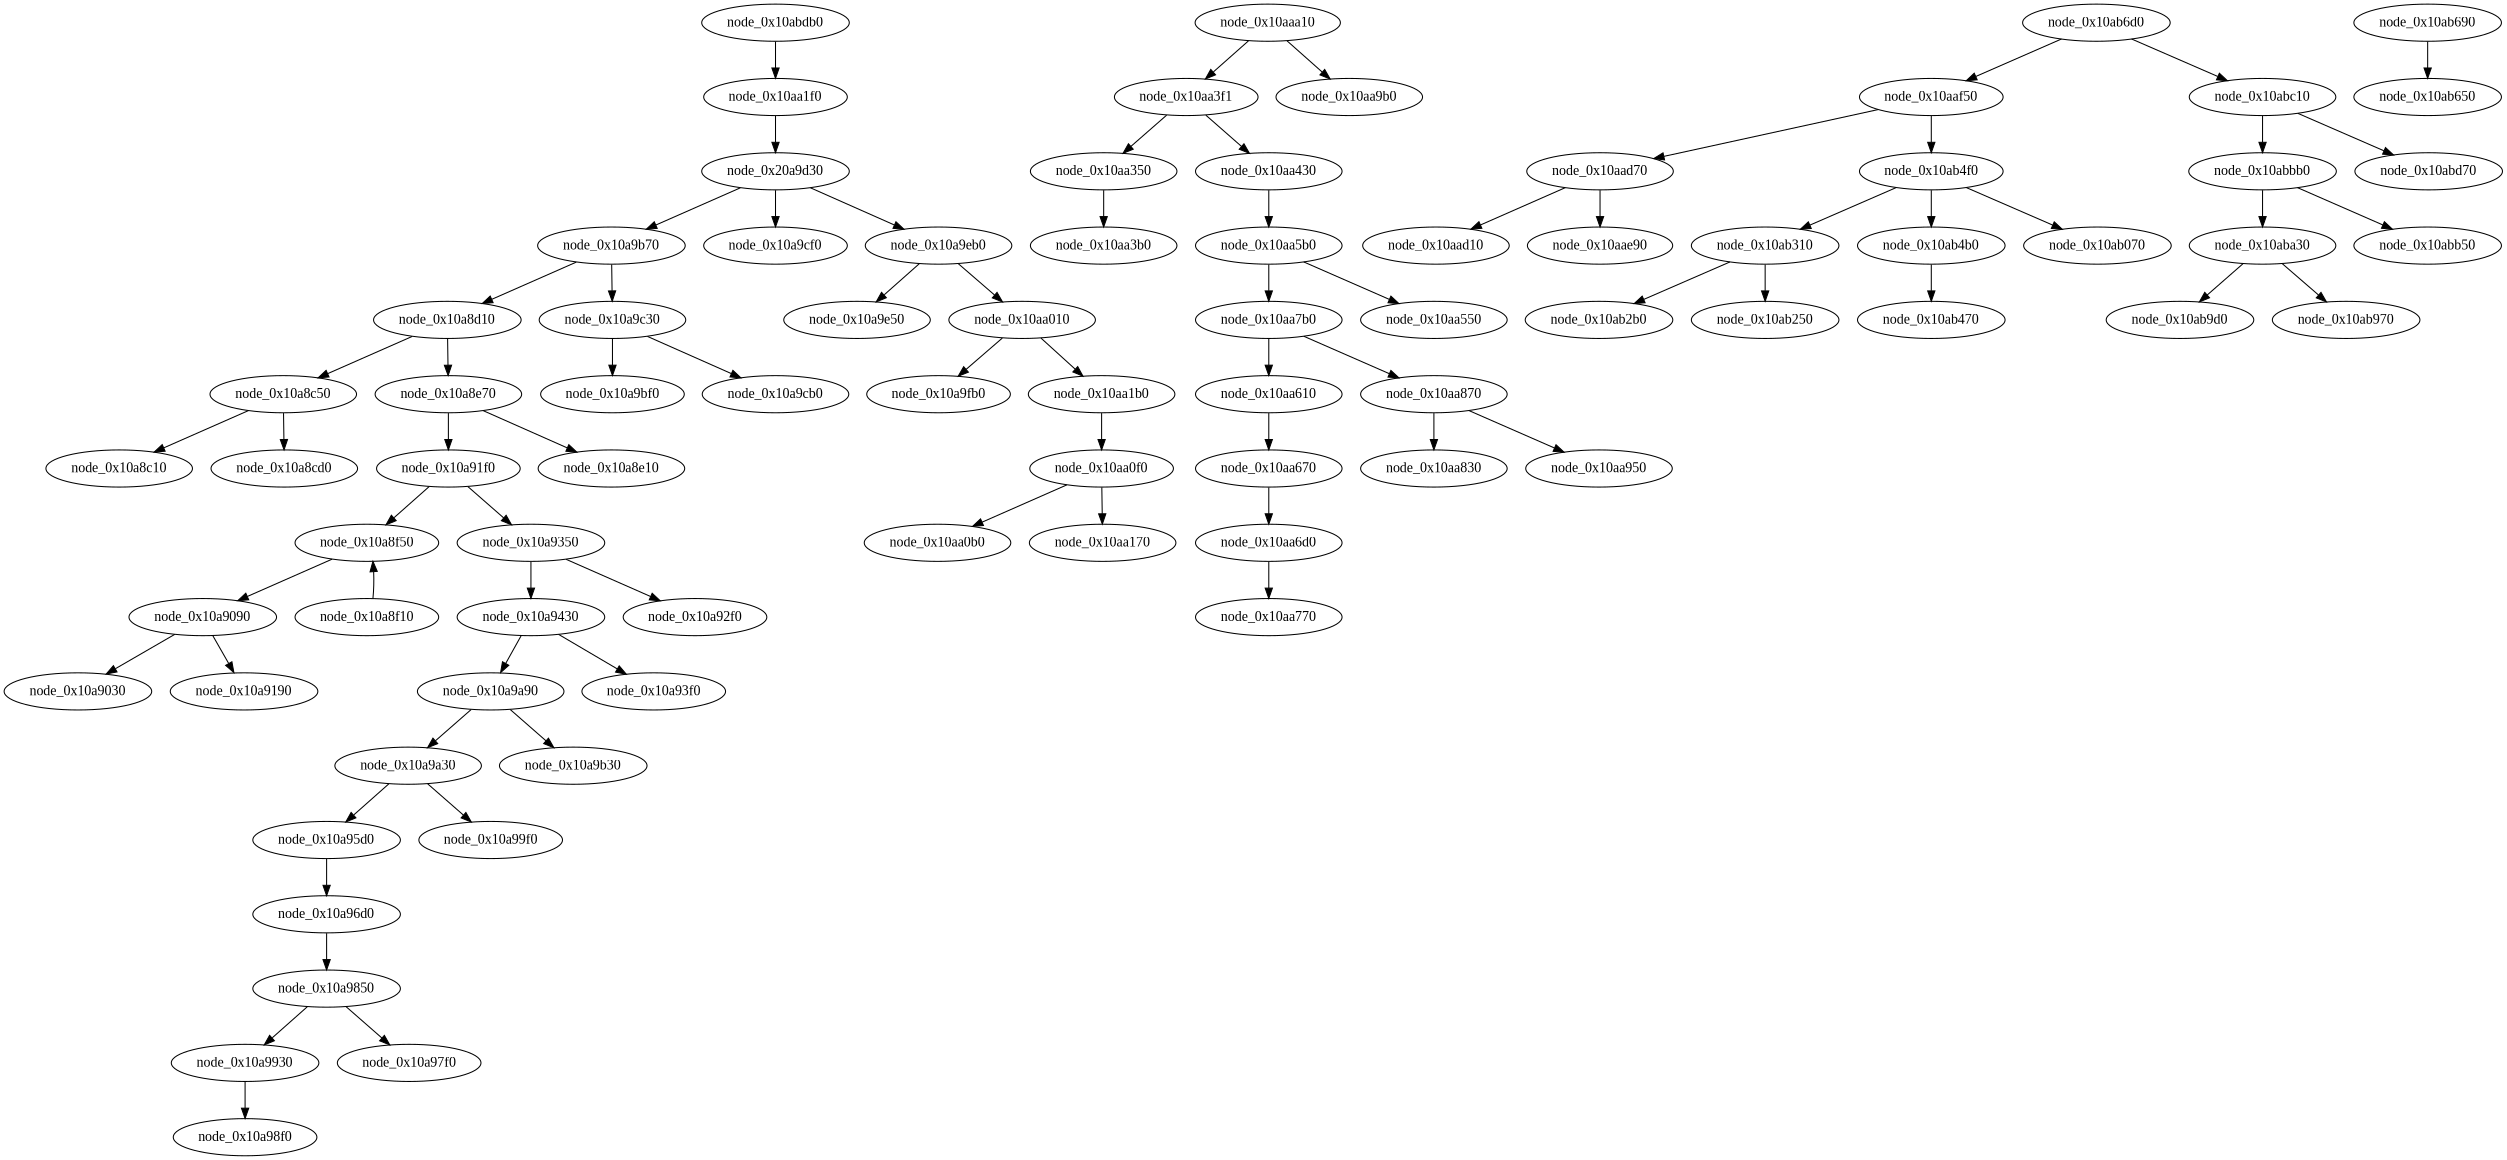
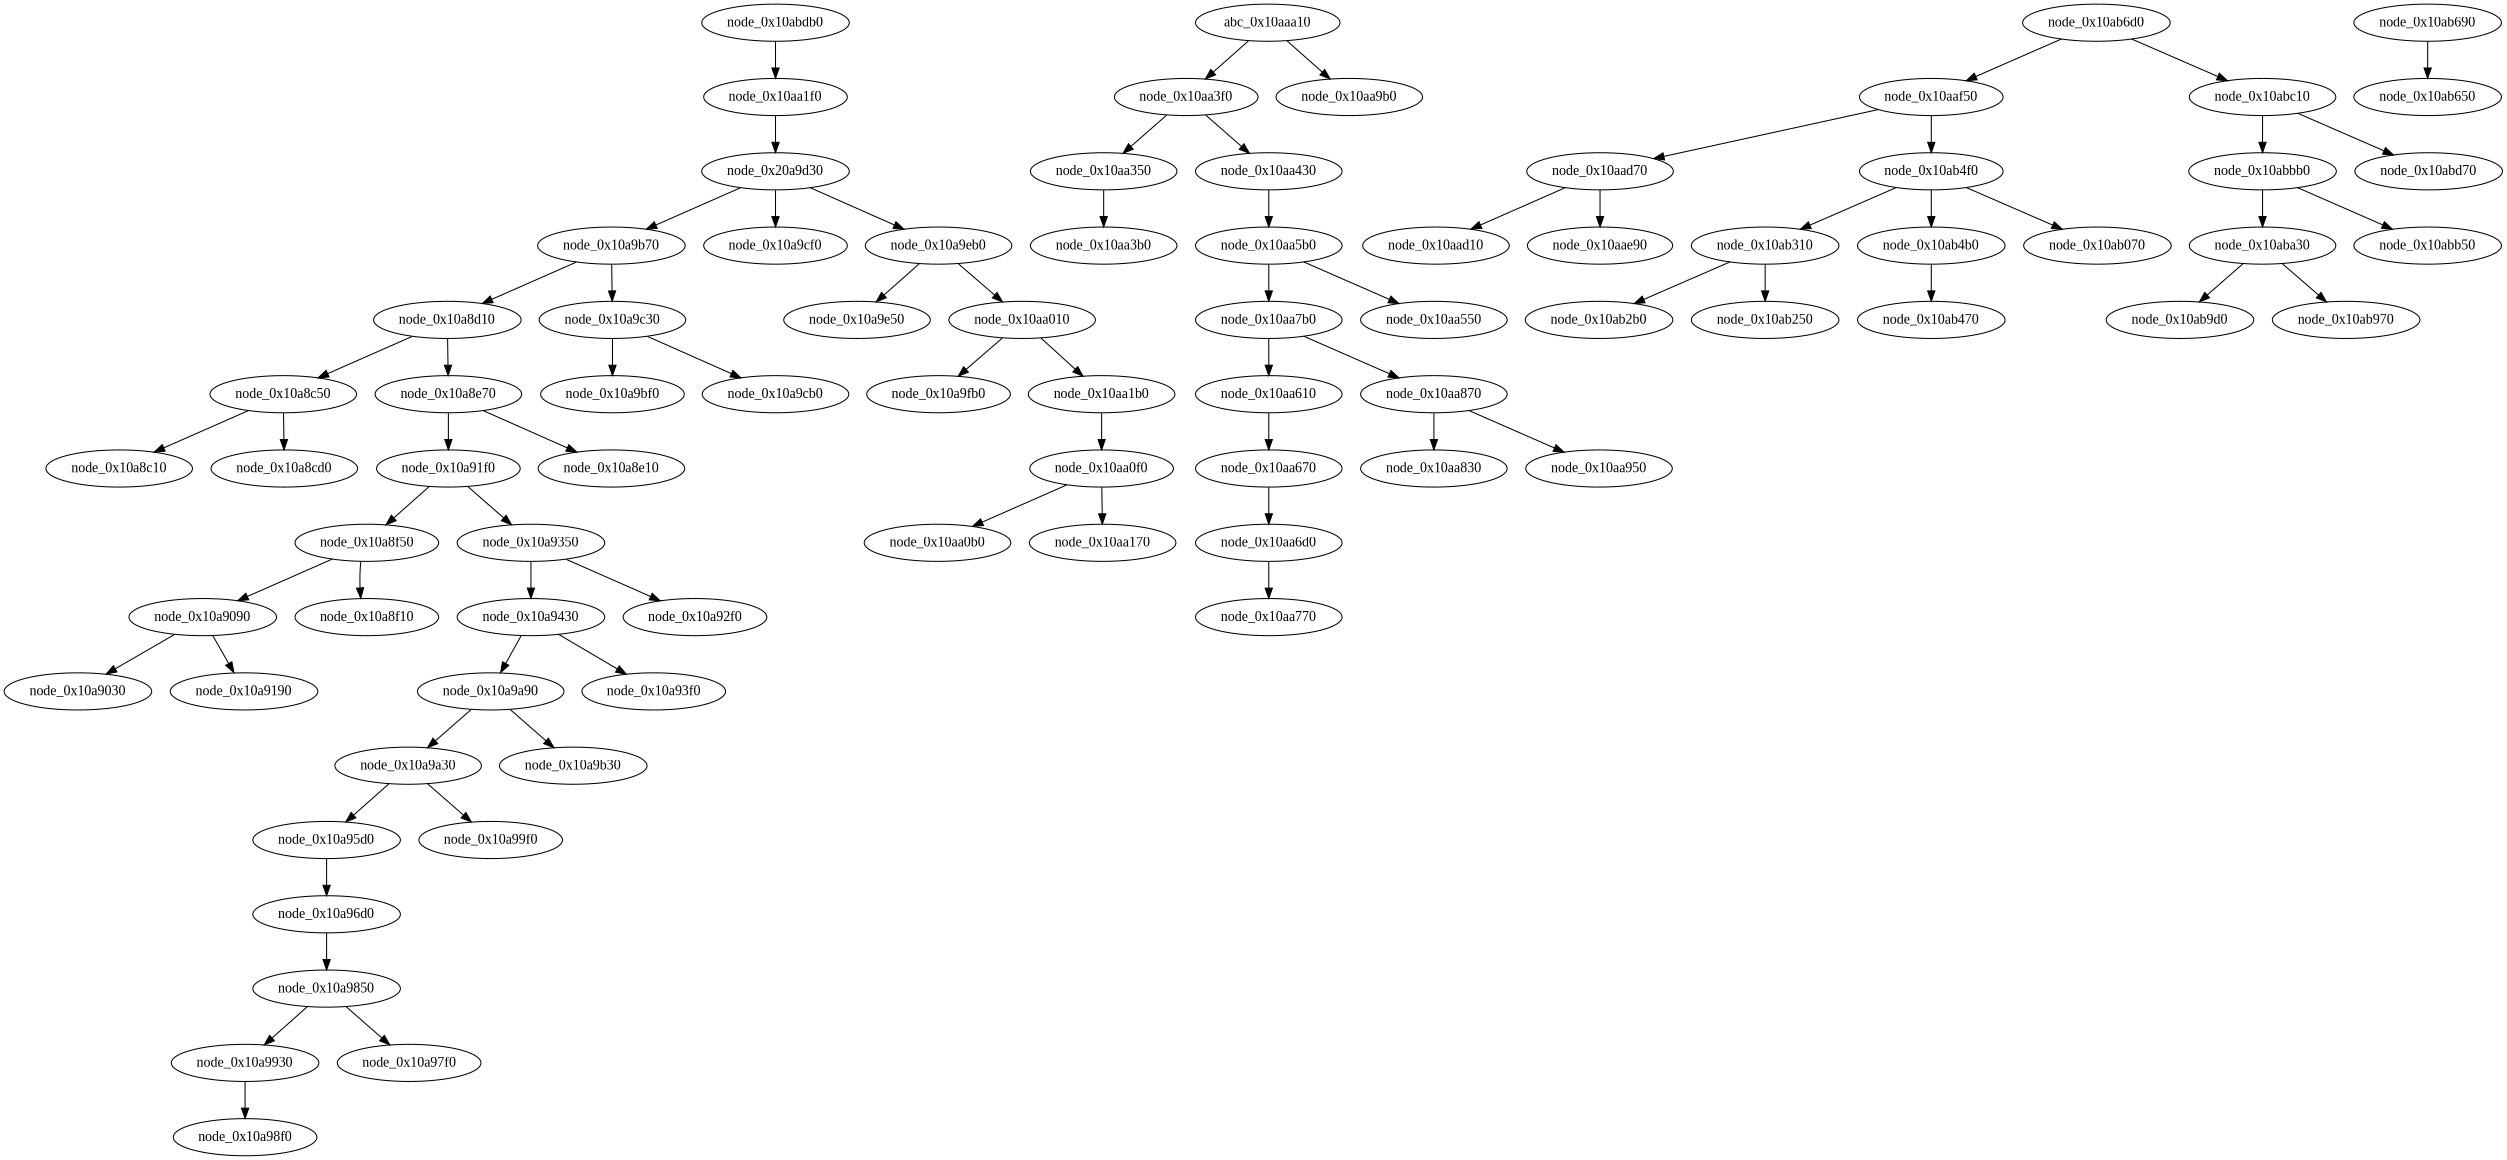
node "node_0x10aaa10": label "node_0x10aaa10" -> "abc_0x10aaa10"
node "node_0x10aa3f1": label "node_0x10aa3f1" -> "node_0x10aa3f0"
edge "node_0x10a8f10" -> "node_0x10a8f50": reversed
